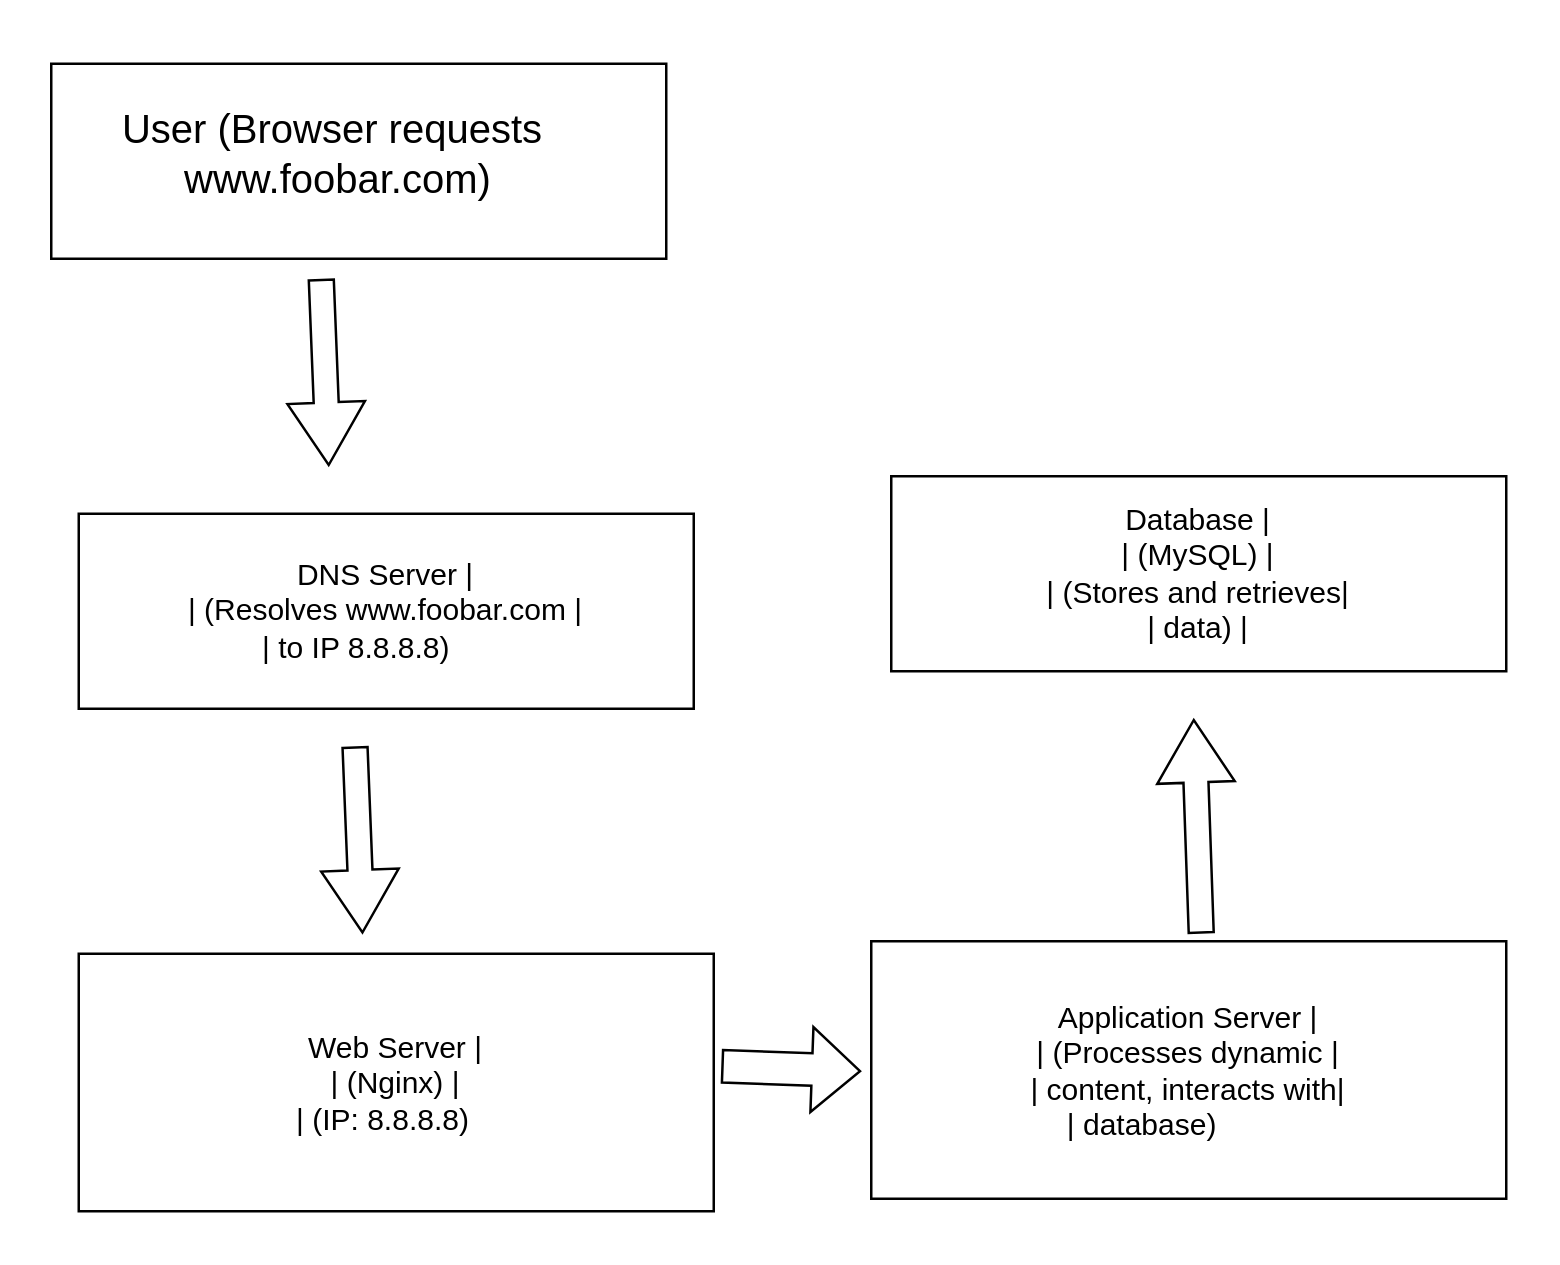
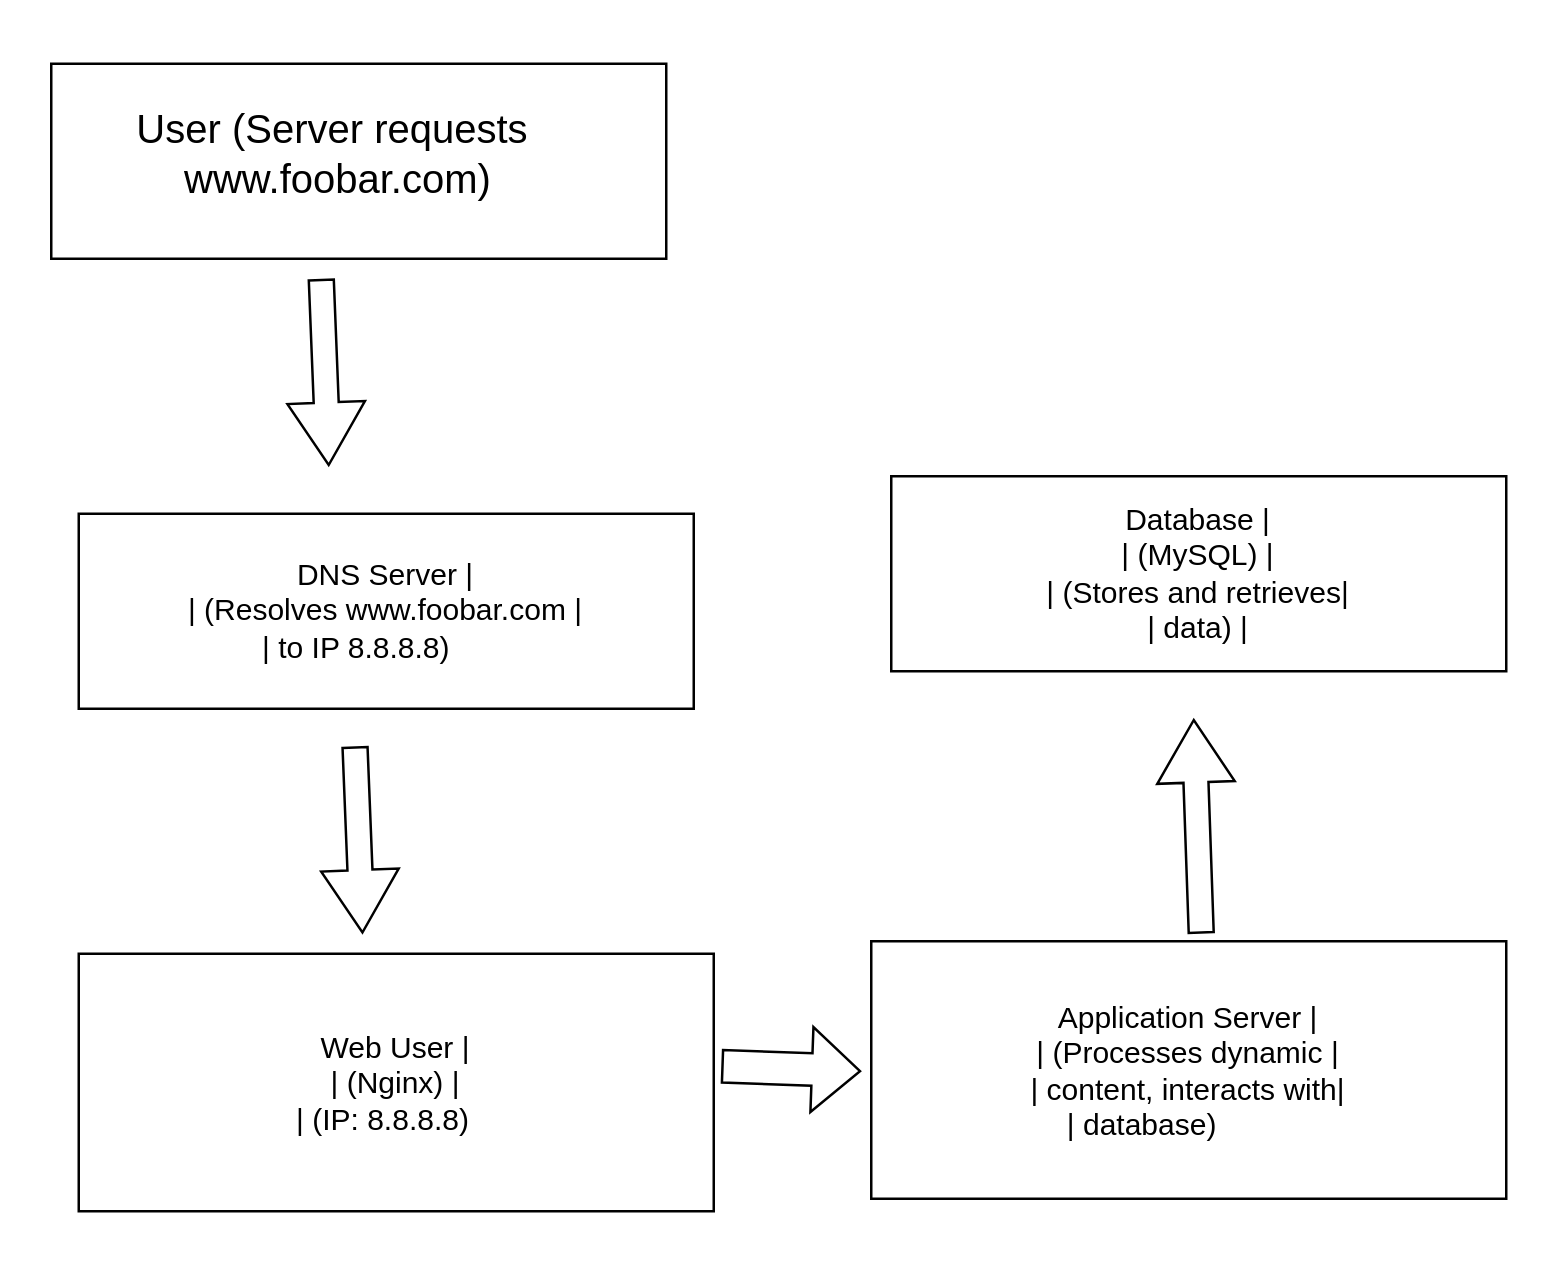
node "User (Browser requests www.foobar.com)": label "User (Browser requests www.foobar.com)" -> "User (Server requests www.foobar.com)"
node "Web Server | | (Nginx) | | (IP: 8.8.8.8)": label "Web Server | | (Nginx) | | (IP: 8.8.8.8)" -> "Web User | | (Nginx) | | (IP: 8.8.8.8)"
